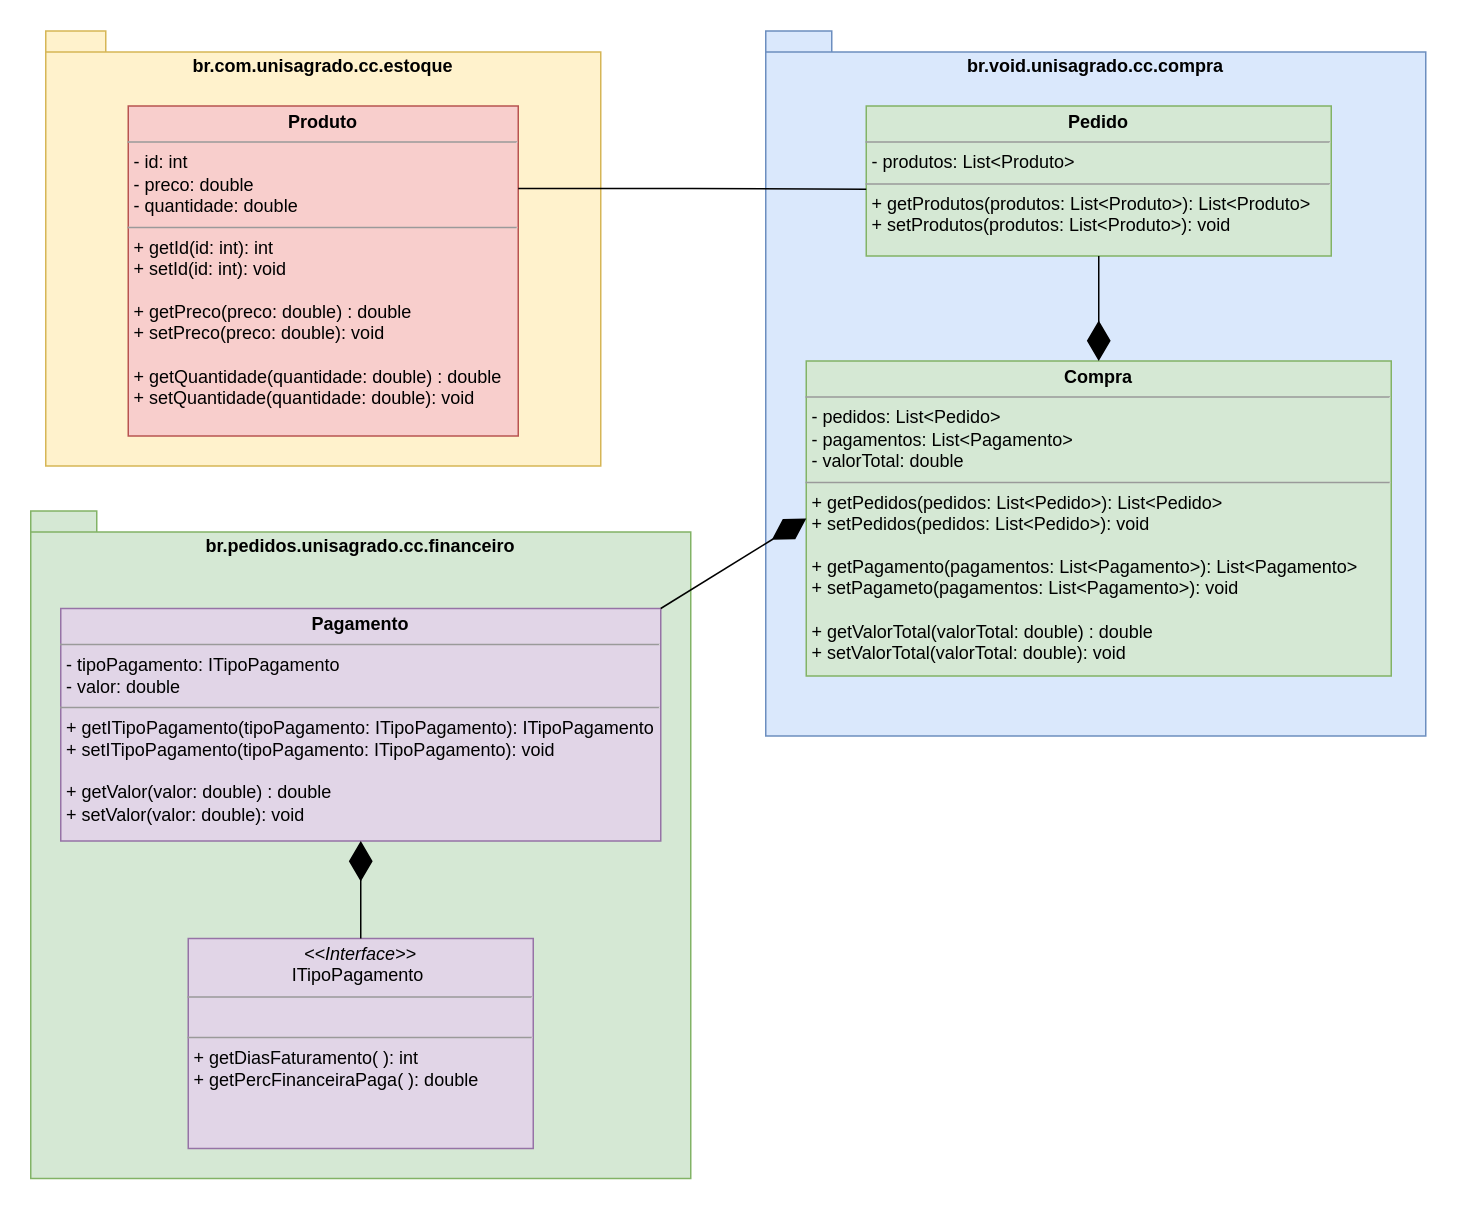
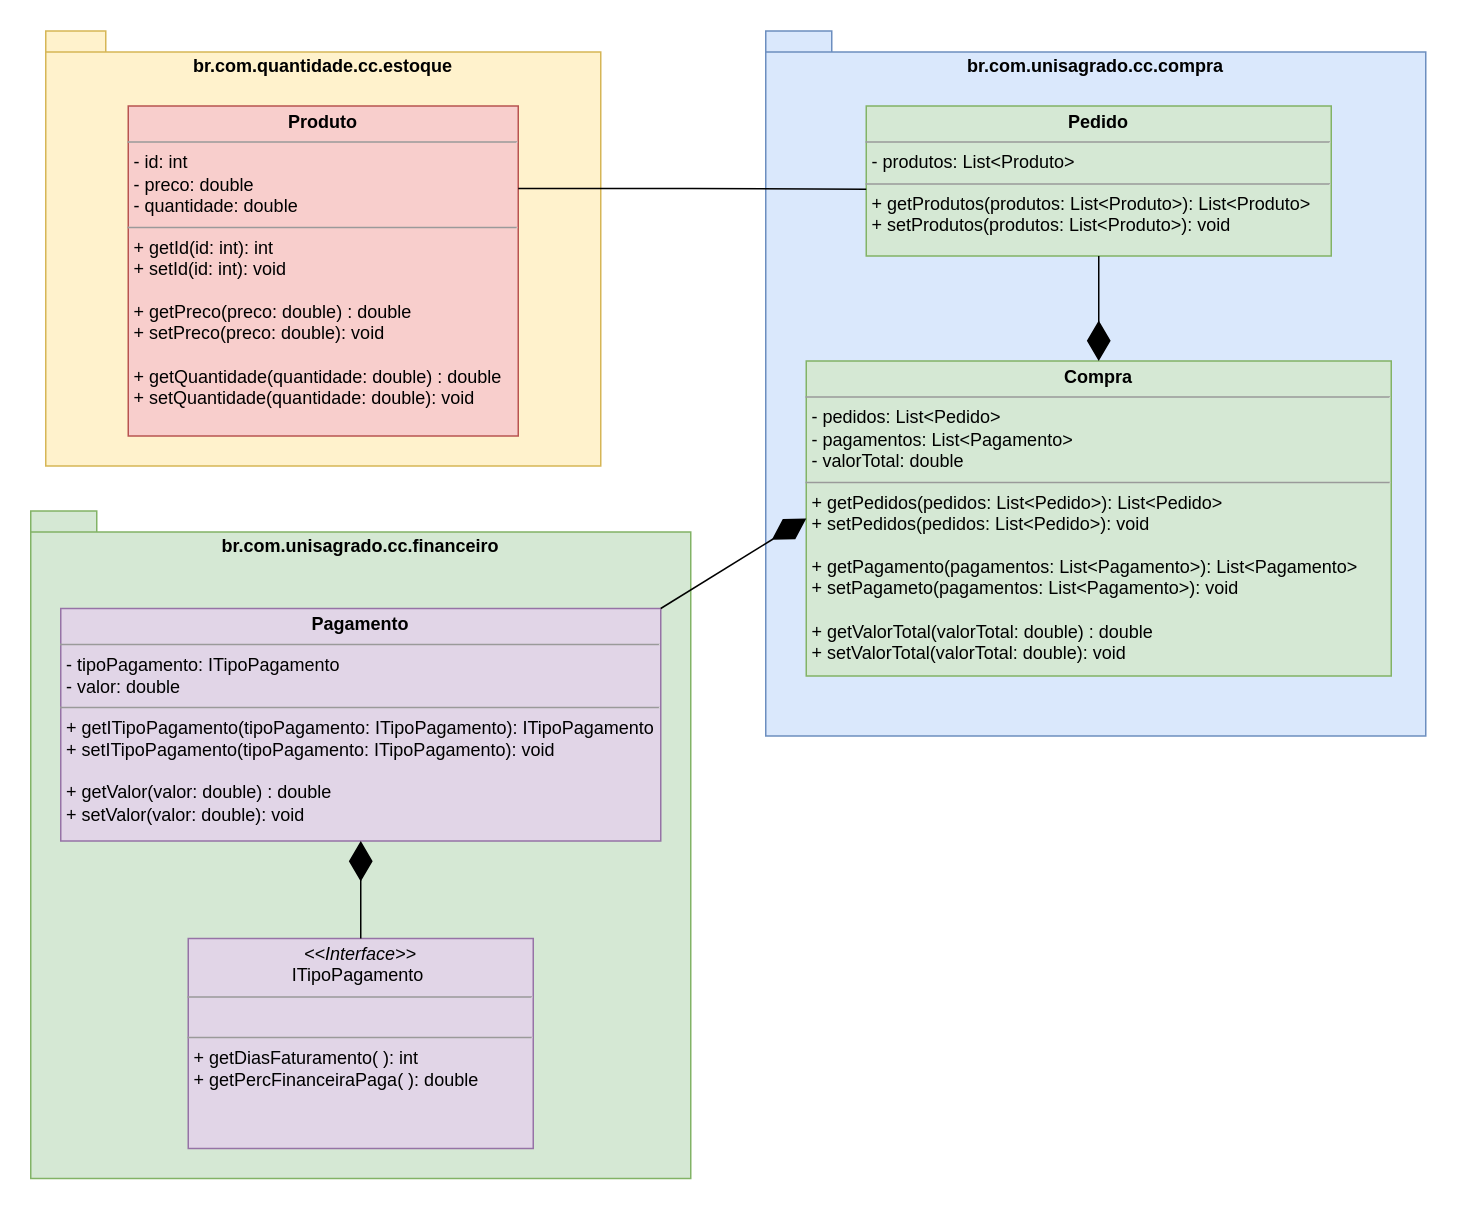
node "br.com.unisagrado.cc.estoque": label "br.com.unisagrado.cc.estoque" -> "br.com.quantidade.cc.estoque"
node "br.void.unisagrado.cc.compra": label "br.void.unisagrado.cc.compra" -> "br.com.unisagrado.cc.compra"
node "br.pedidos.unisagrado.cc.financeiro": label "br.pedidos.unisagrado.cc.financeiro" -> "br.com.unisagrado.cc.financeiro"
